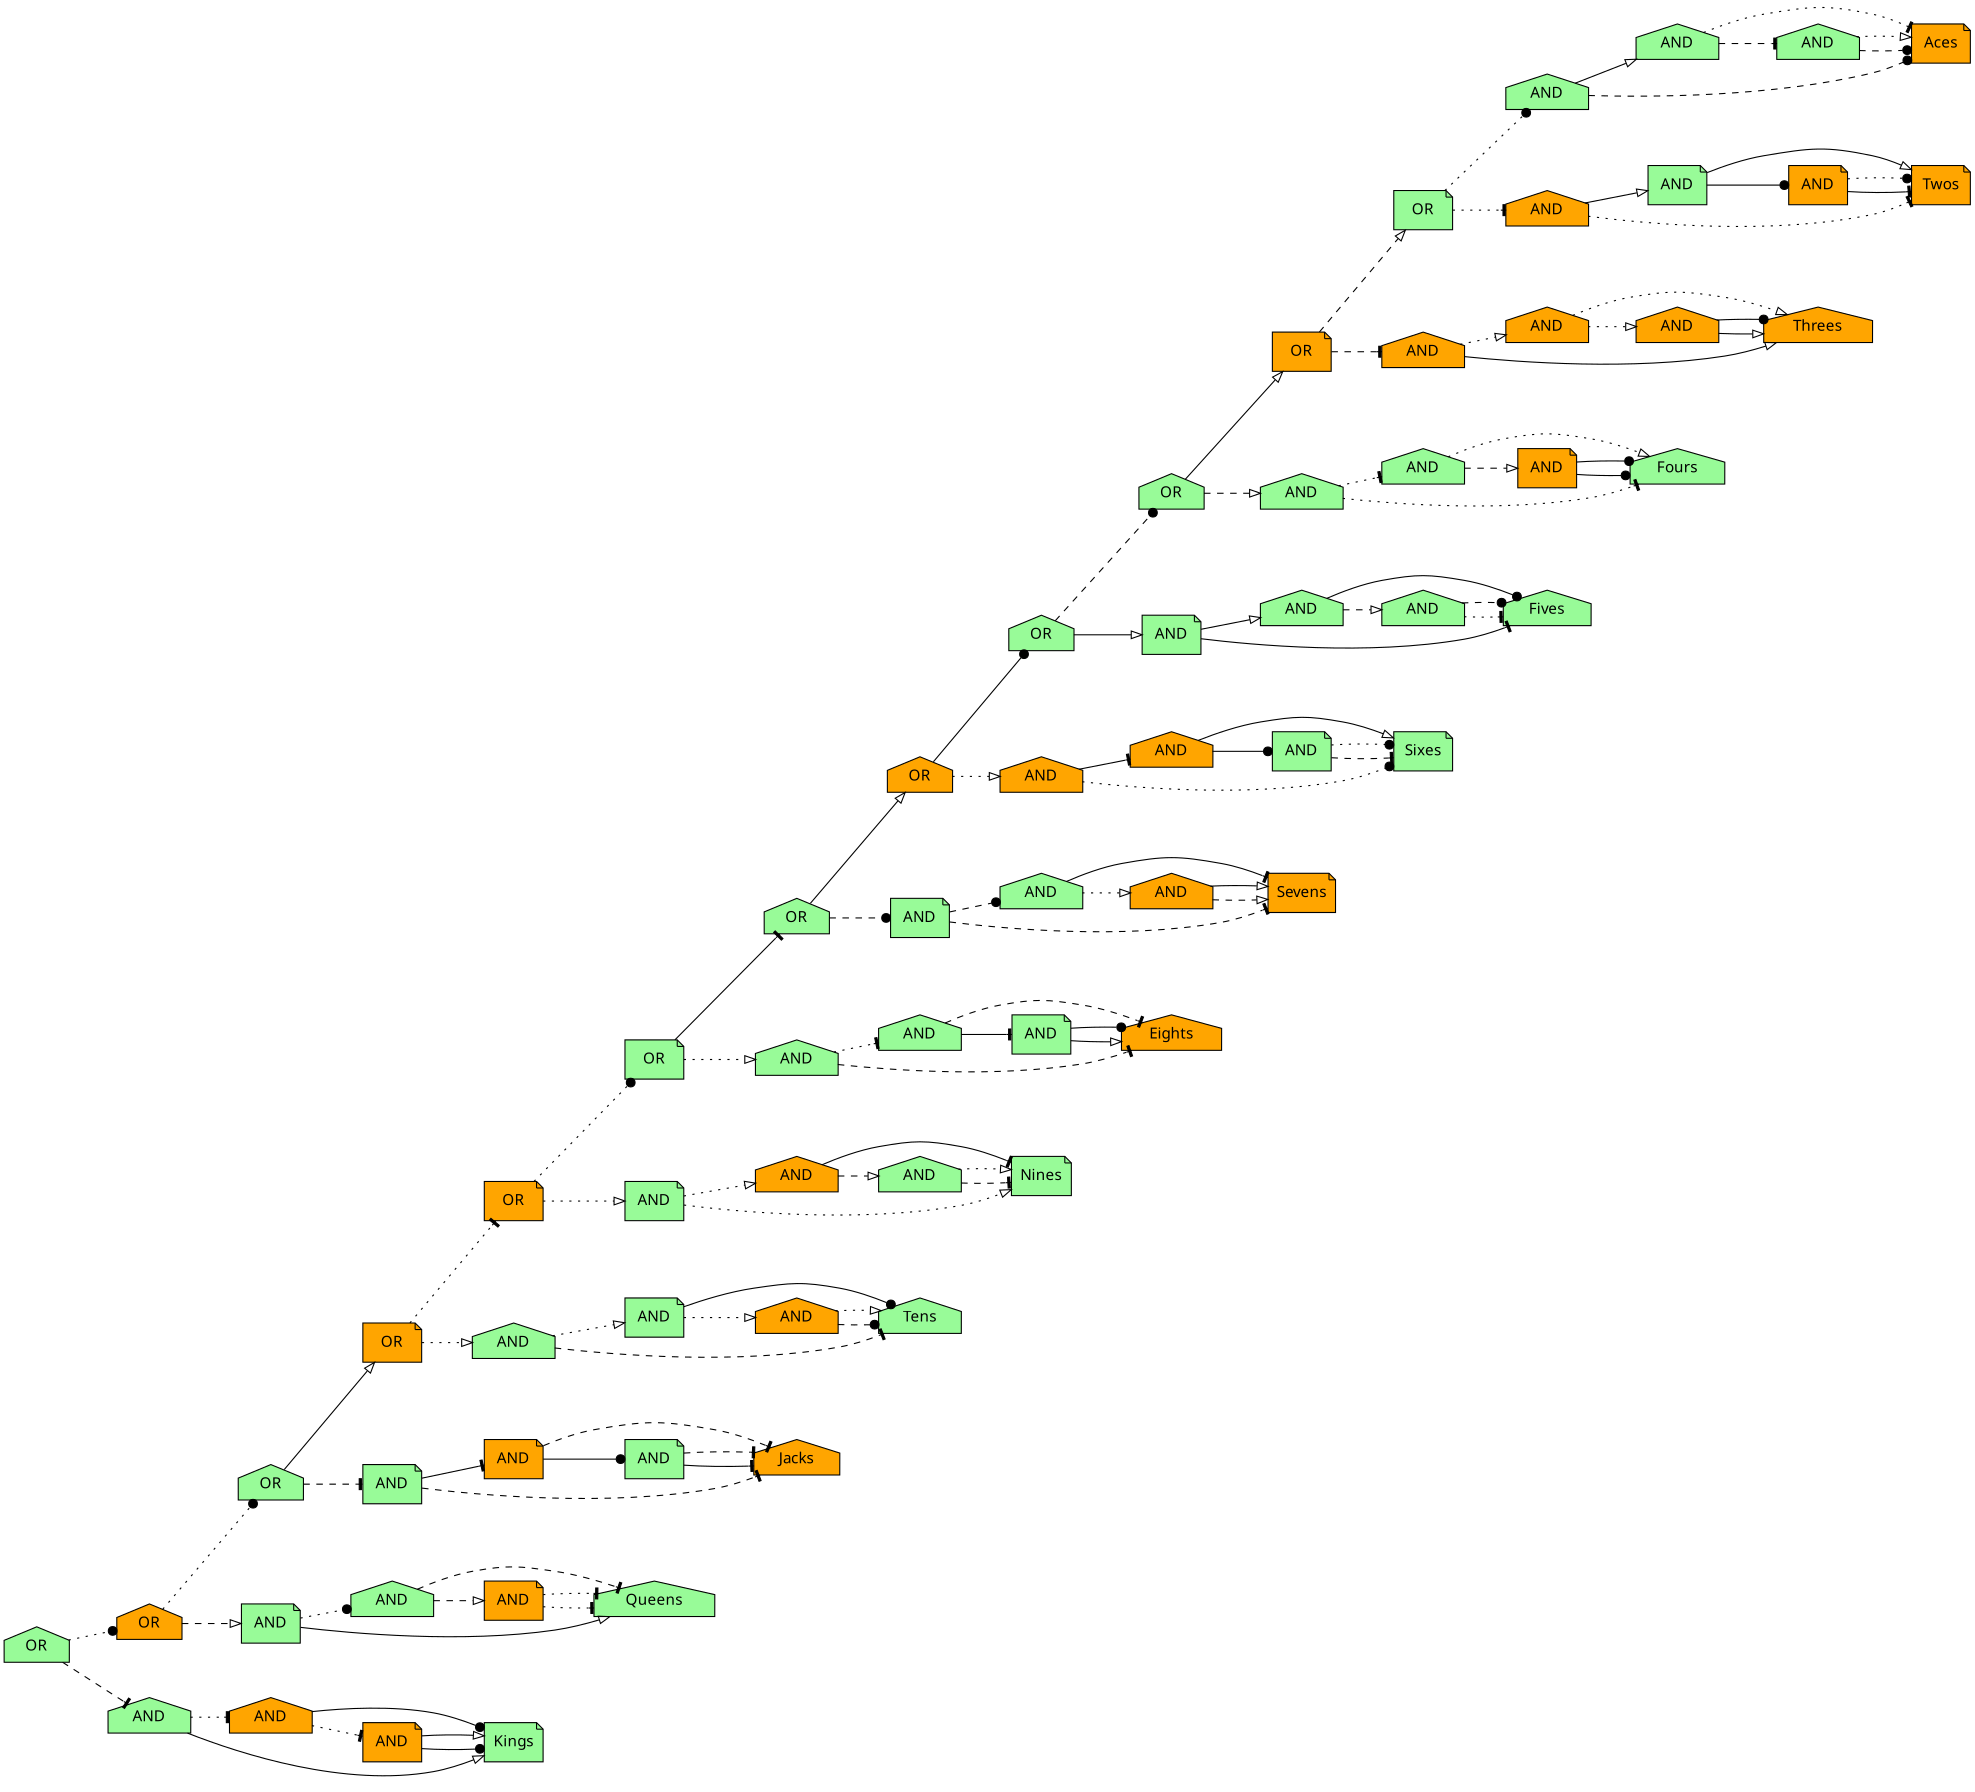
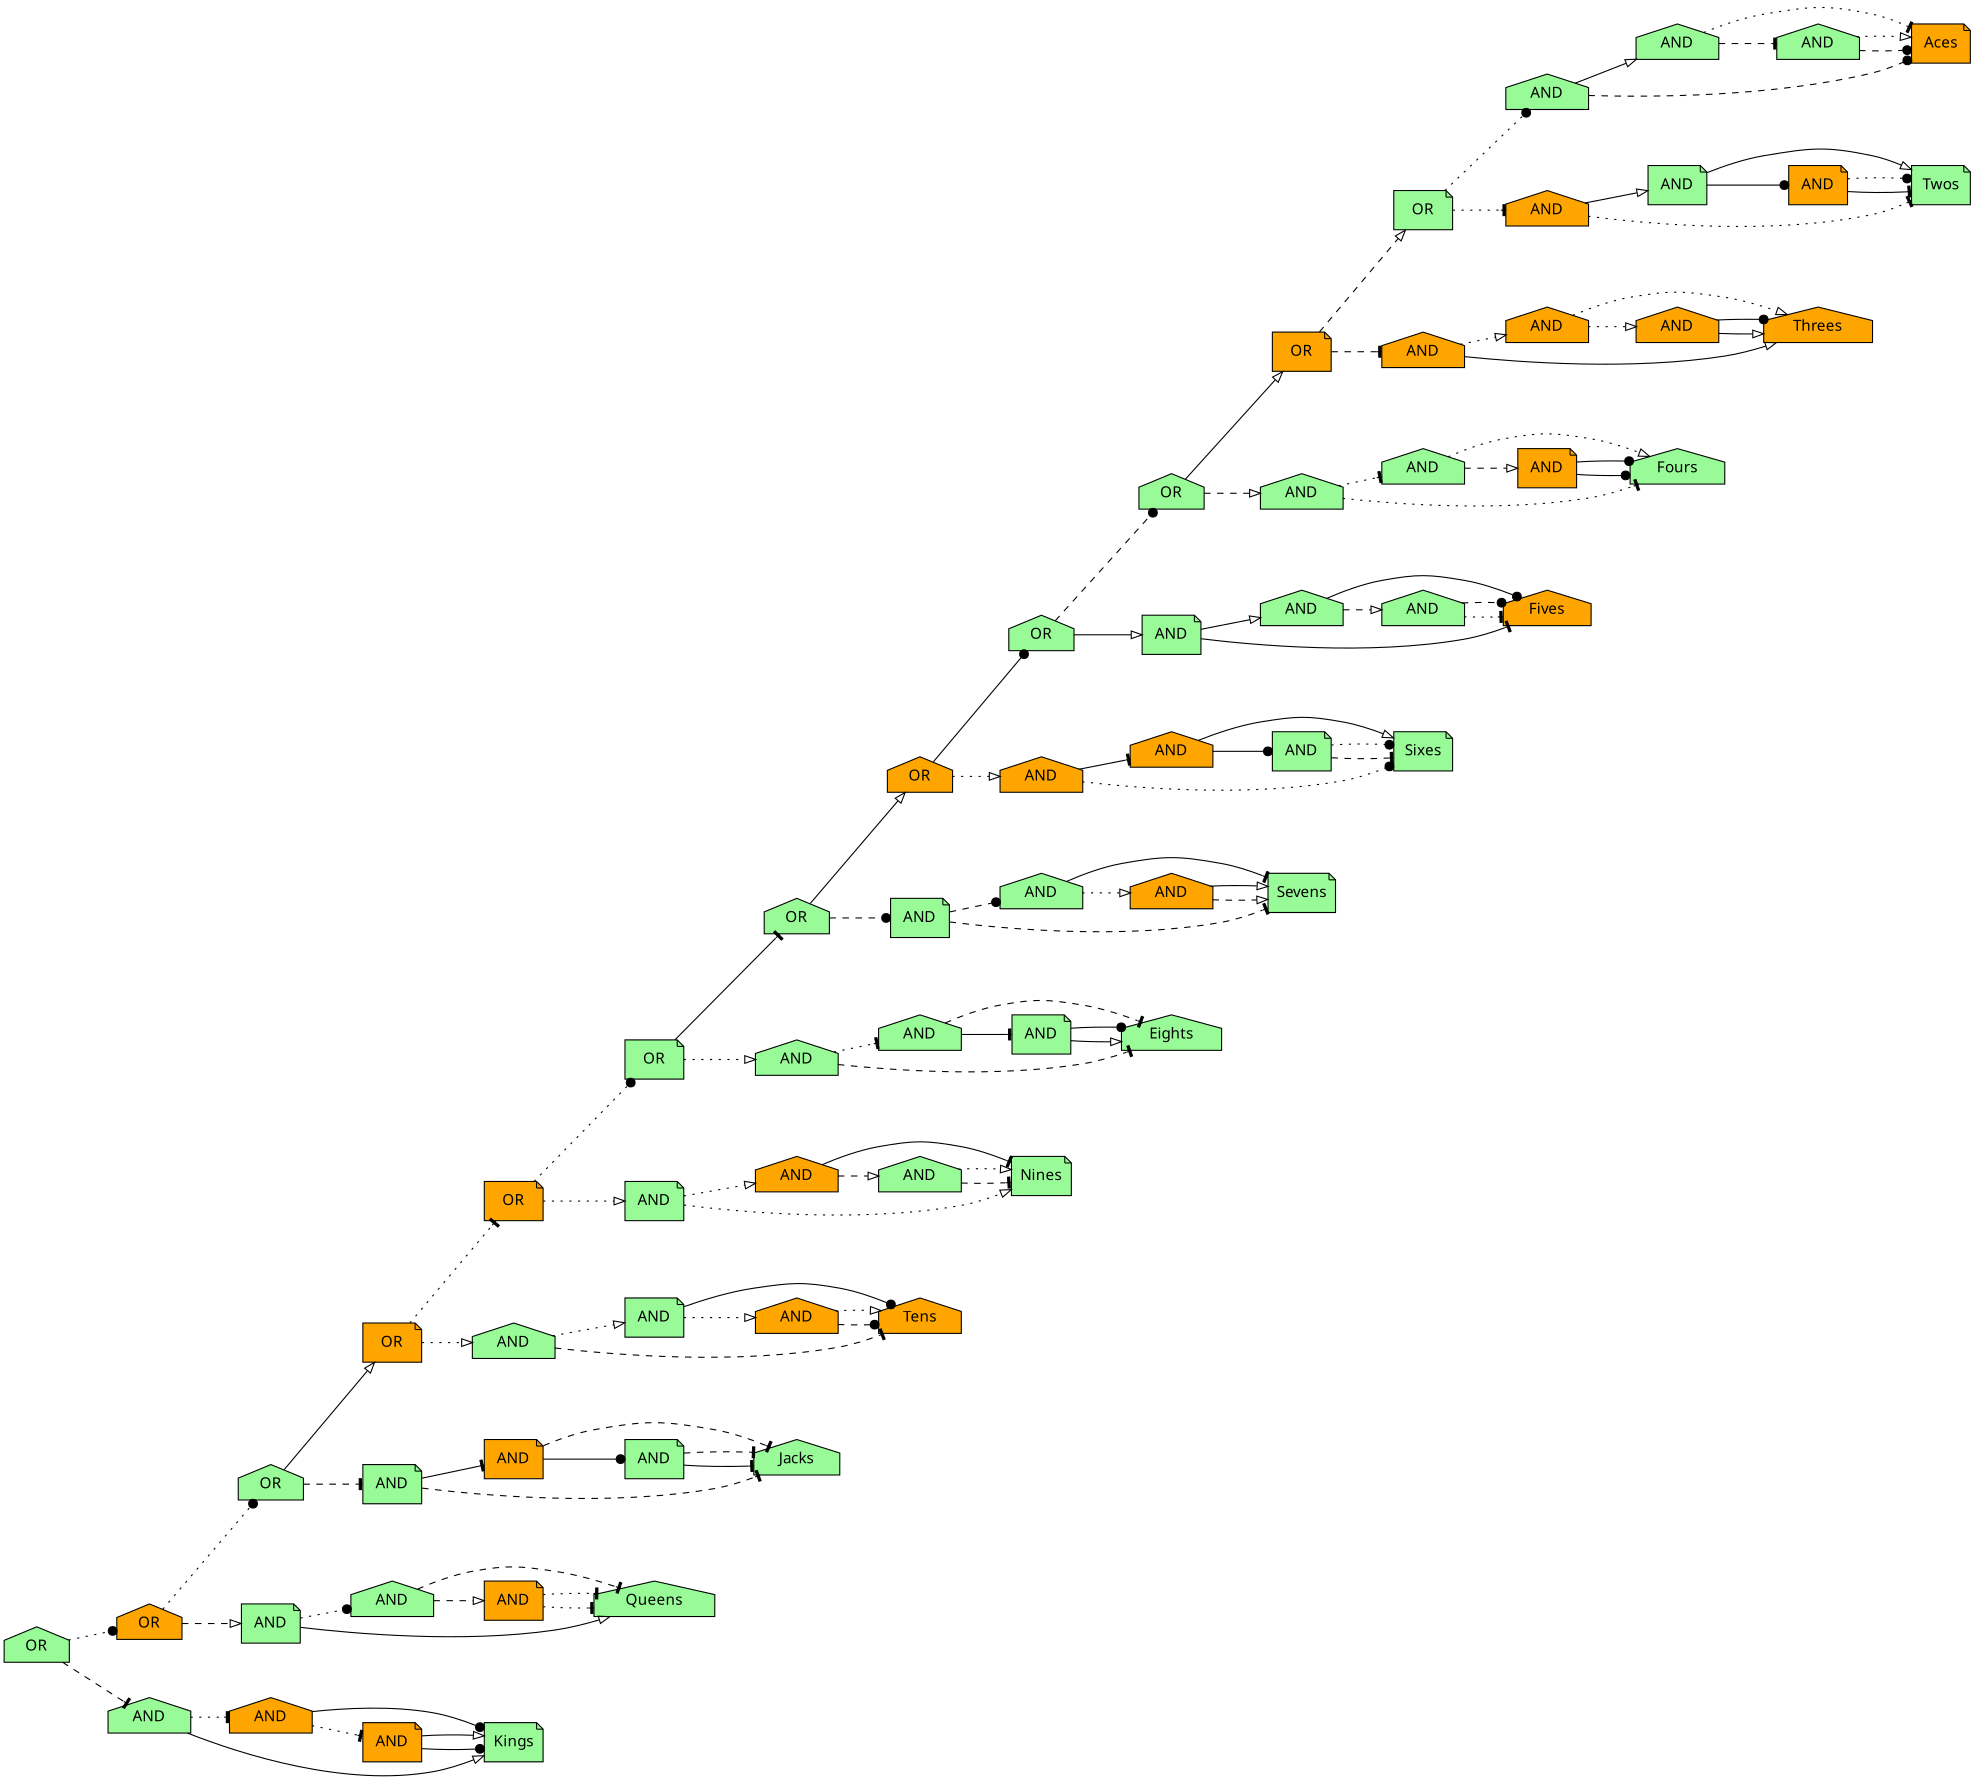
node "Twos": fillcolor orange -> palegreen
node "Fives": fillcolor palegreen -> orange
node "Sevens": fillcolor orange -> palegreen
node "Eights": fillcolor orange -> palegreen
node "Tens": fillcolor palegreen -> orange
node "Jacks": fillcolor orange -> palegreen
